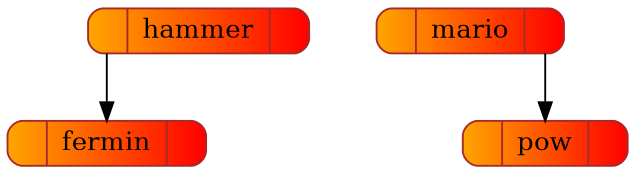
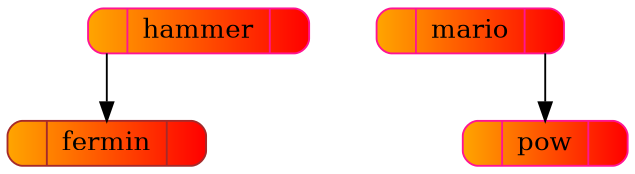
node "hammer": color brown -> deeppink
node "mario": color brown -> deeppink
node "pow": color brown -> deeppink
